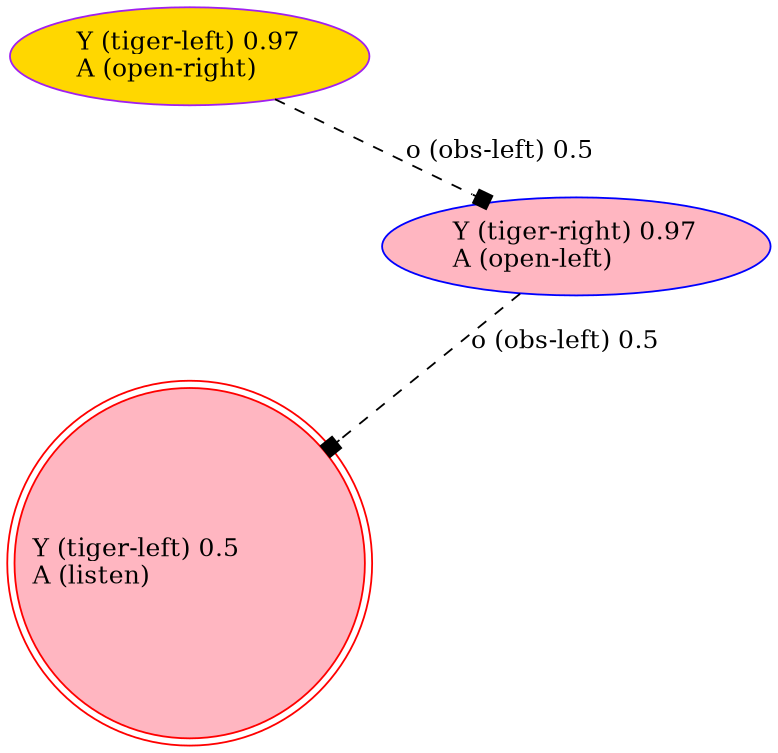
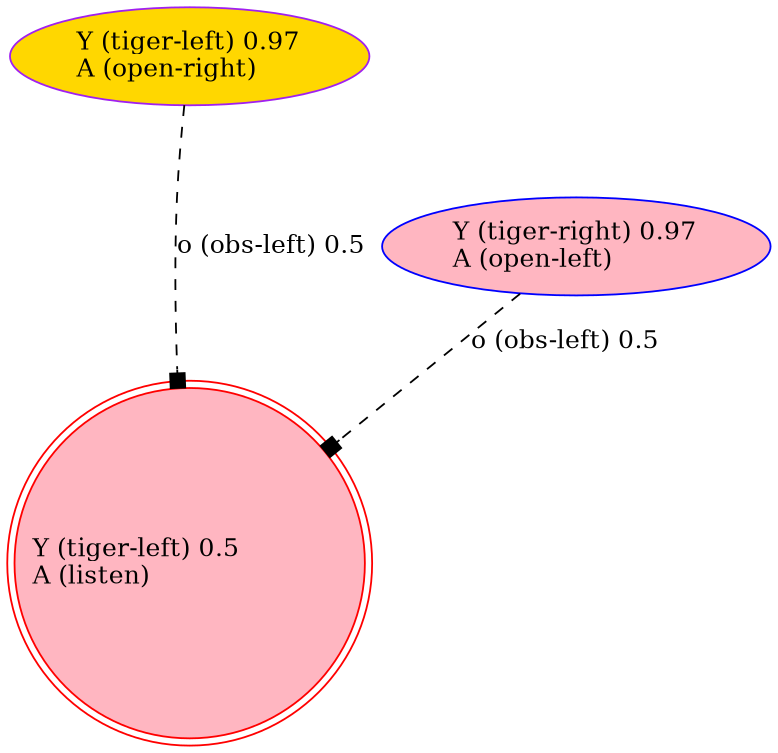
edge "Y (tiger-left) 0.97 A (open-right)" -> "Y (tiger-right) 0.97 A (open-left)": now "Y (tiger-left) 0.97 A (open-right)" -> "Y (tiger-left) 0.5 A (listen)"
